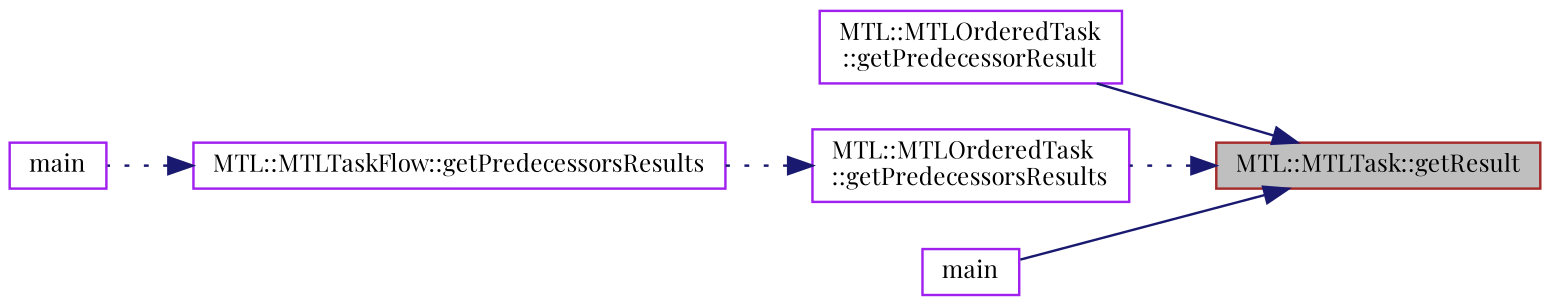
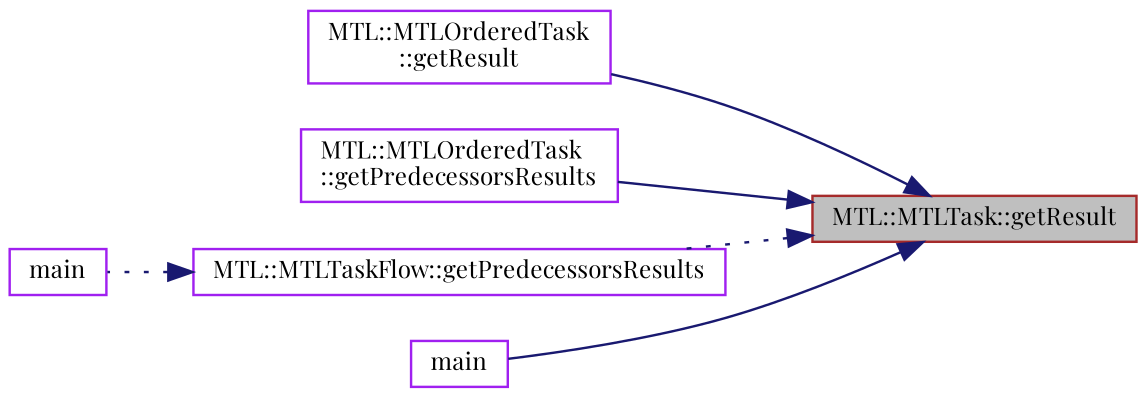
node "MTL::MTLOrderedTask ::getPredecessorResult": label "MTL::MTLOrderedTask ::getPredecessorResult" -> "MTL::MTLOrderedTask ::getResult"
edge "MTL::MTLTaskFlow::getPredecessorsResults" -> "MTL::MTLOrderedTask ::getPredecessorsResults": now "MTL::MTLTaskFlow::getPredecessorsResults" -> "MTL::MTLTask::getResult"
edge "MTL::MTLOrderedTask ::getPredecessorsResults" -> "MTL::MTLTask::getResult": style dotted -> solid
